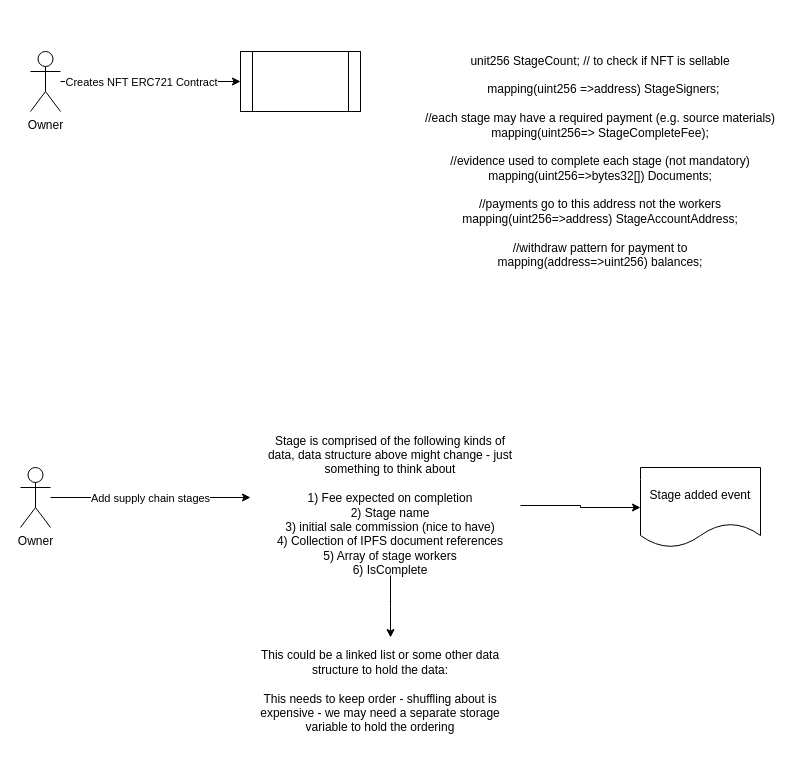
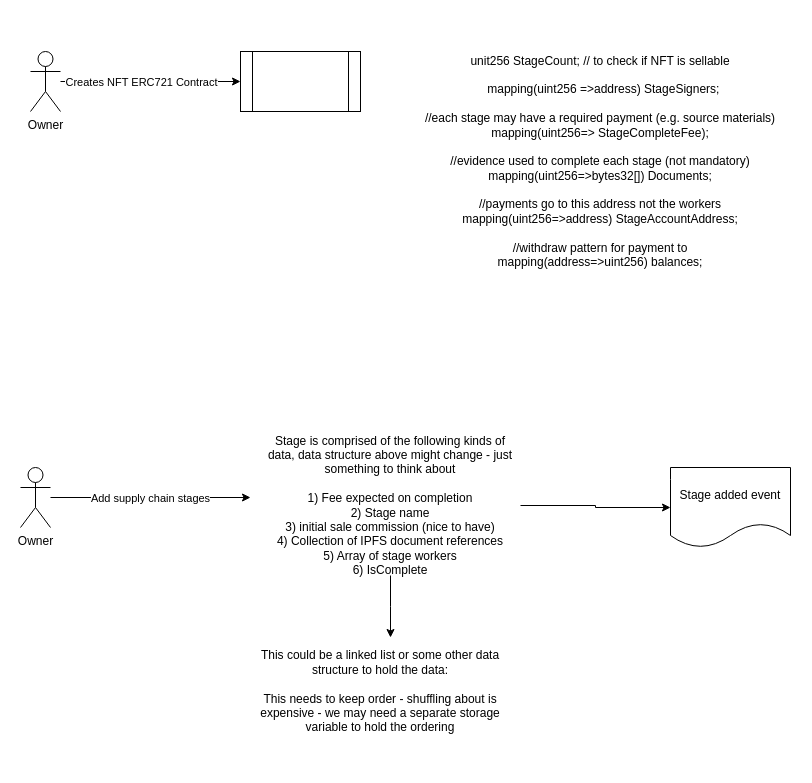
node "Stage added event": moved (701, 508) -> (731, 508)
